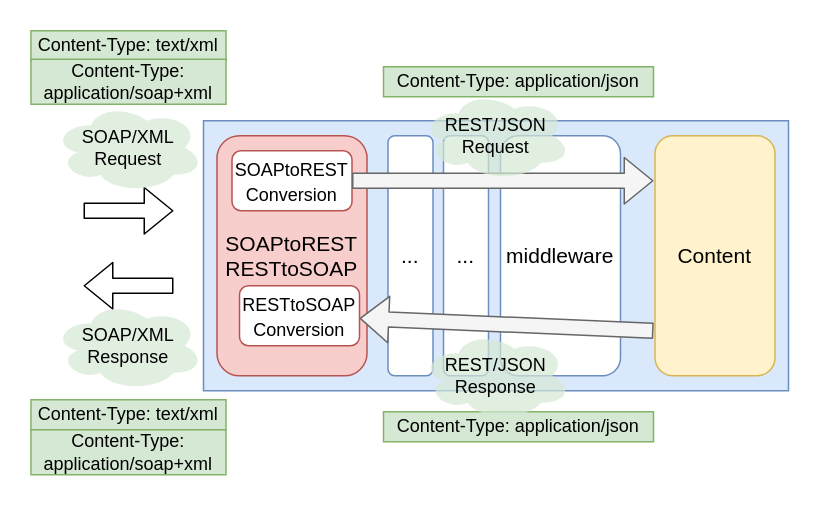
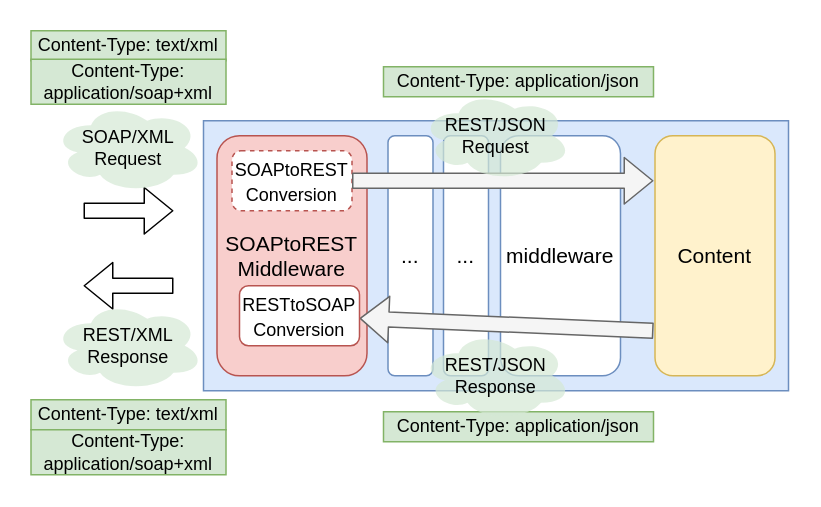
node "SOAPtoREST Conversion": style solid -> dashed
node "SOAPtoREST RESTtoSOAP": label "SOAPtoREST RESTtoSOAP" -> "SOAPtoREST Middleware"
node "SOAP/XML Response": label "SOAP/XML Response" -> "REST/XML Response"
